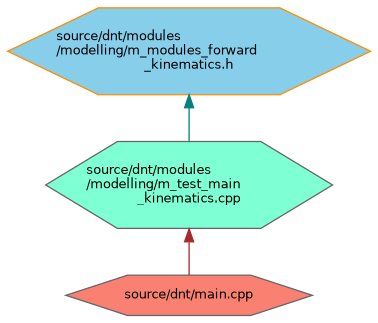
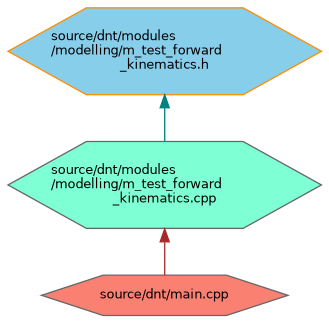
node "source/dnt/modules /modelling/m_modules_forward _kinematics.h": label "source/dnt/modules /modelling/m_modules_forward _kinematics.h" -> "source/dnt/modules /modelling/m_test_forward _kinematics.h"
node "source/dnt/modules /modelling/m_test_main _kinematics.cpp": label "source/dnt/modules /modelling/m_test_main _kinematics.cpp" -> "source/dnt/modules /modelling/m_test_forward _kinematics.cpp"
